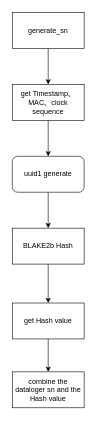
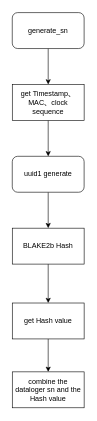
node "generate_sn": shape rectangle -> rounded rectangle
